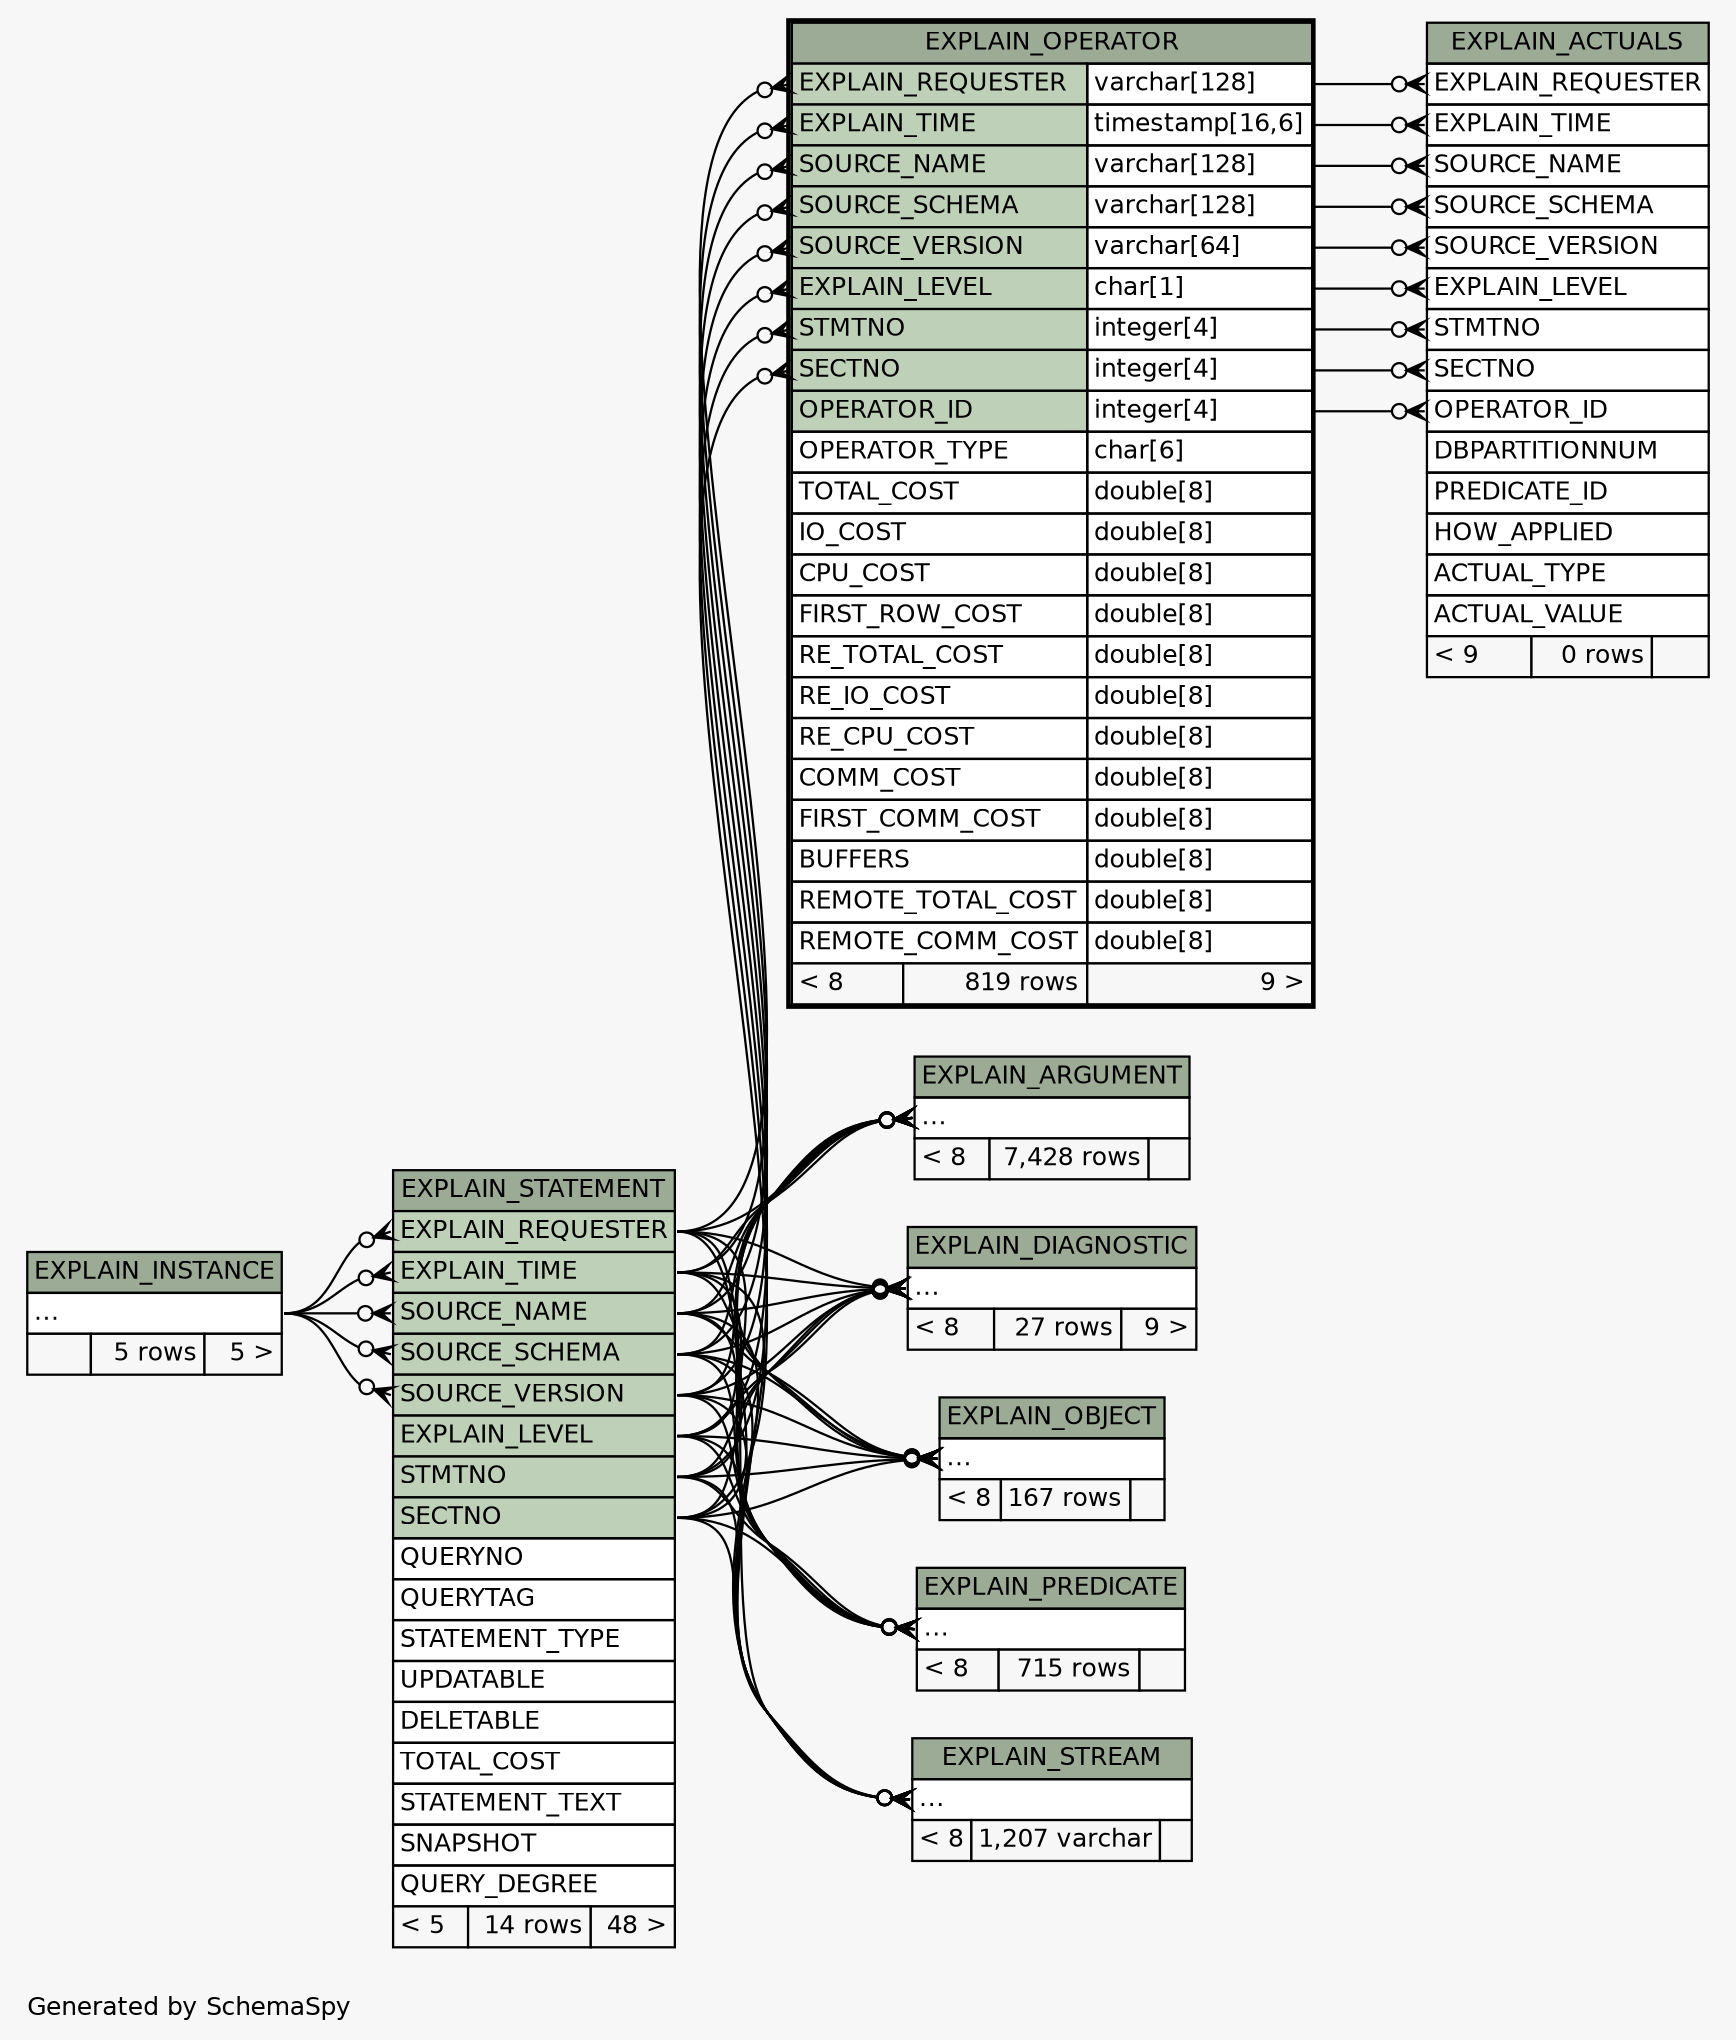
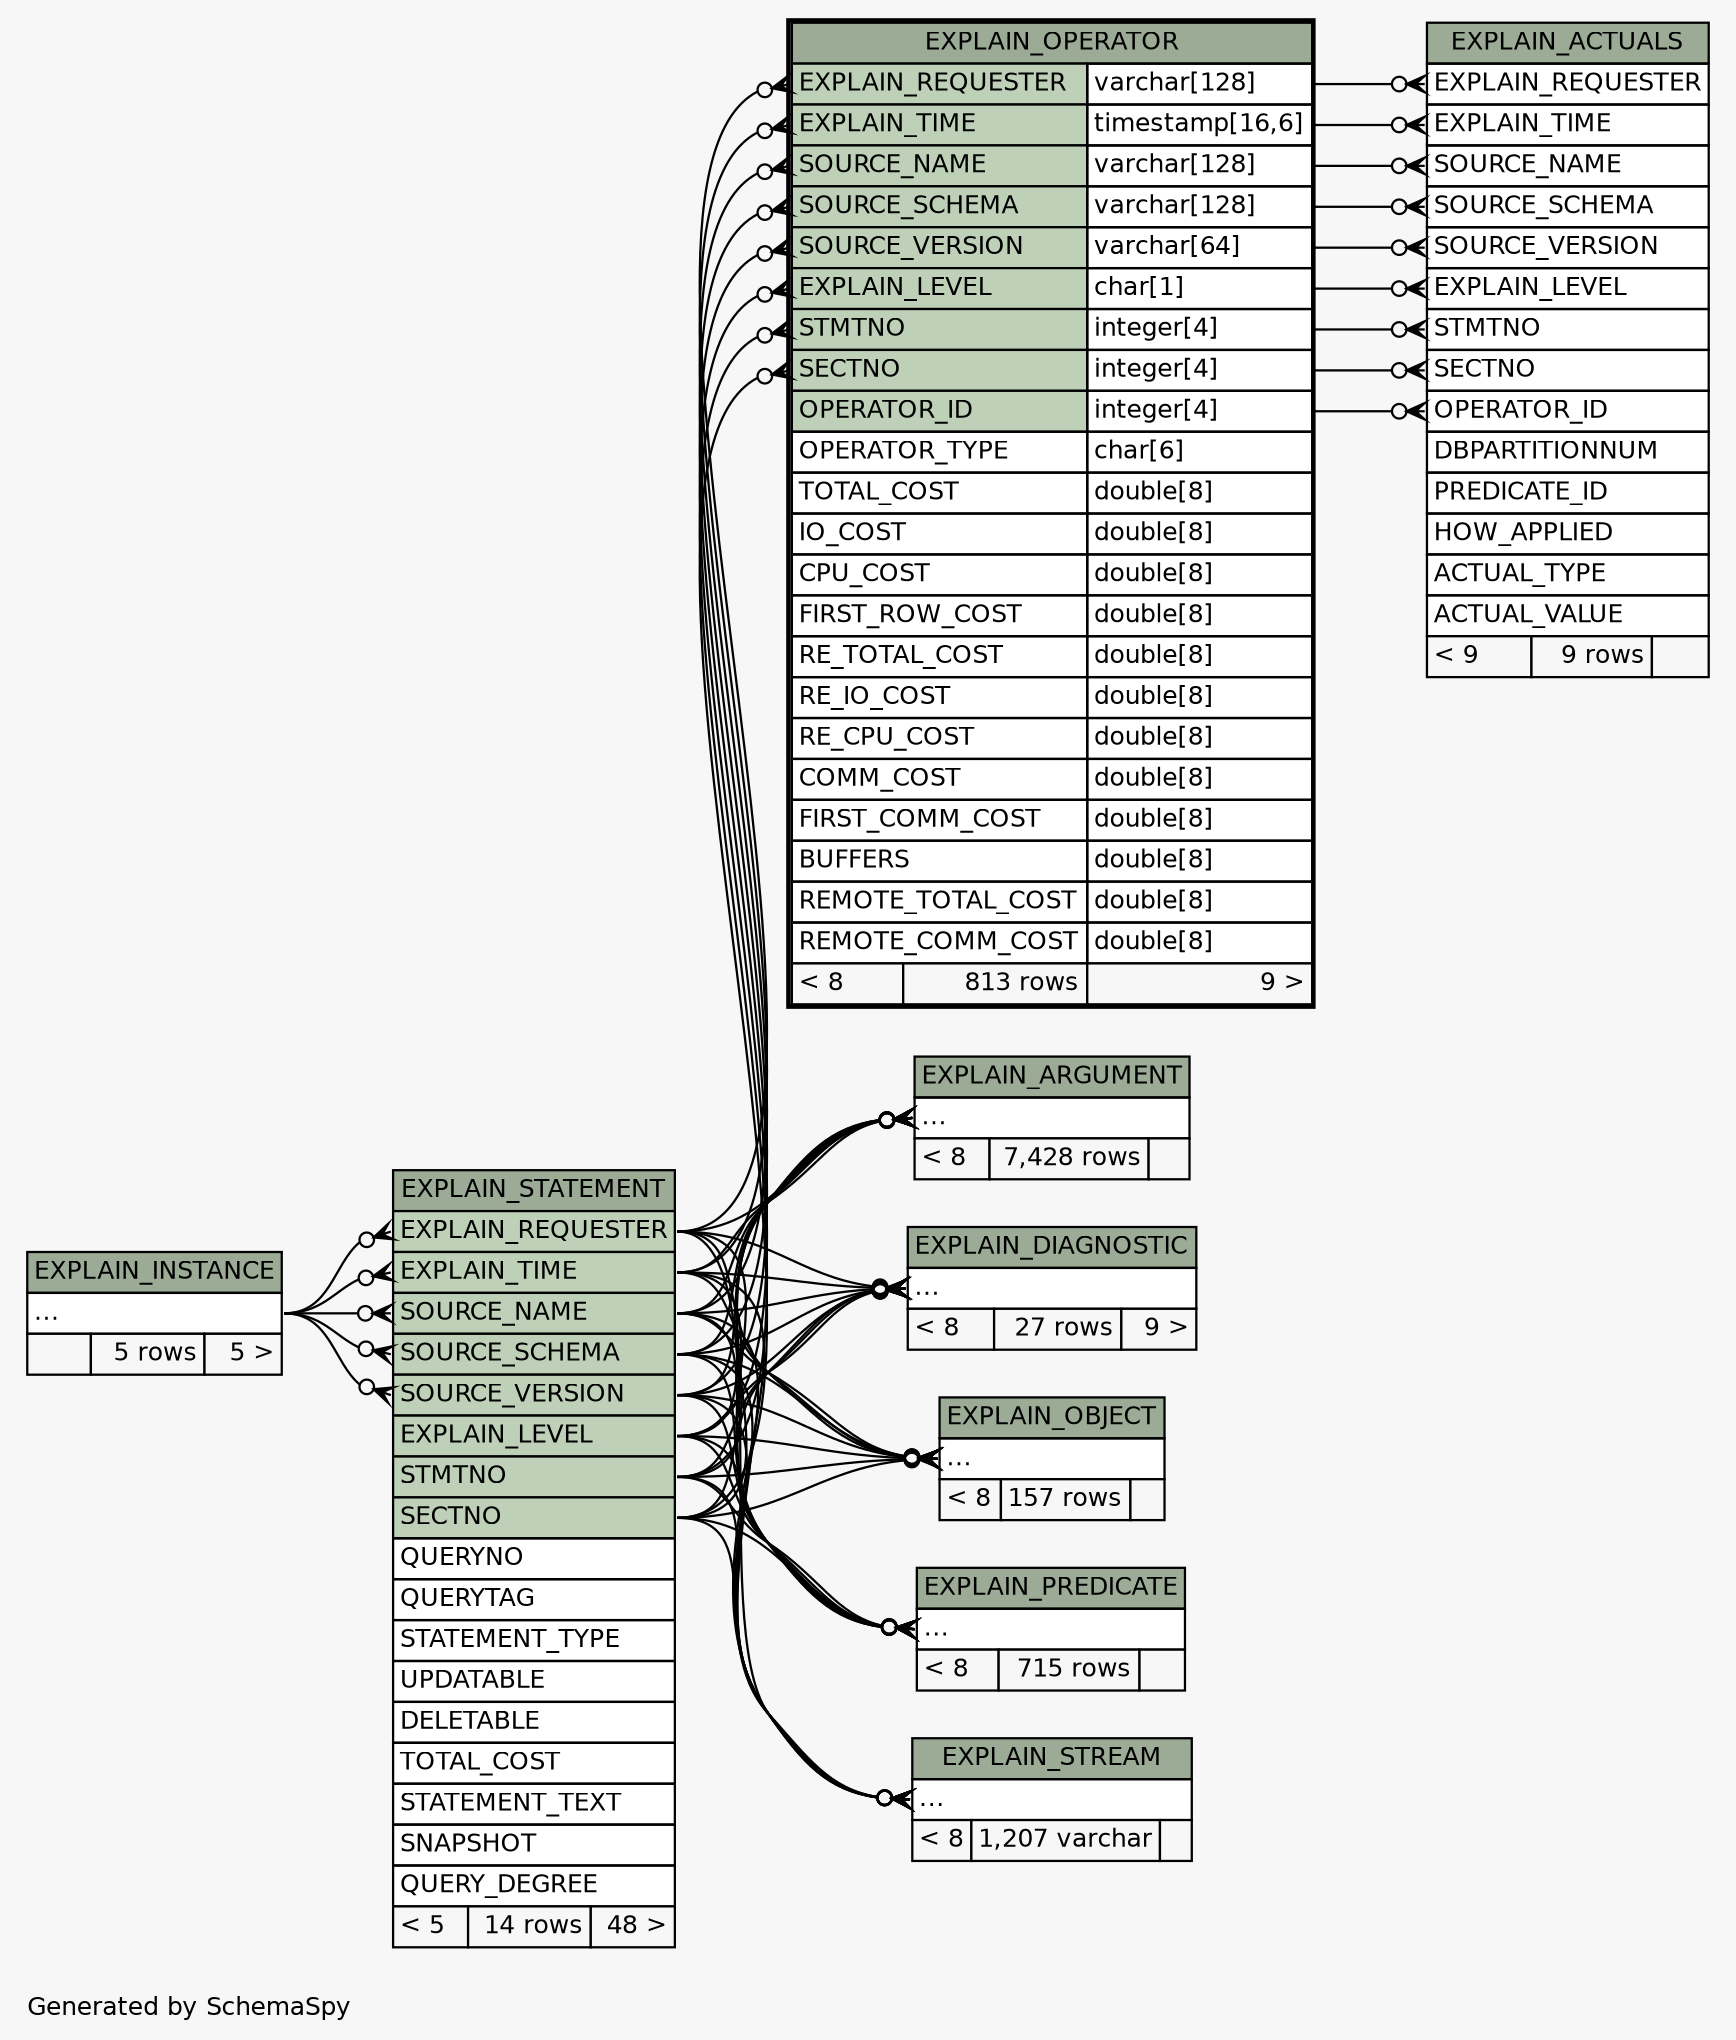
node "EXPLAIN_ACTUALS": text "0 rows" -> "9 rows"
node "EXPLAIN_OPERATOR": text "819 rows" -> "813 rows"
node "EXPLAIN_OBJECT": text "167 rows" -> "157 rows"
